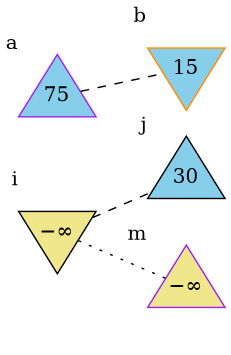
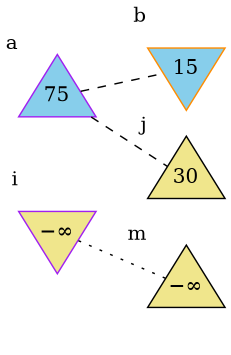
node "30 j": fillcolor skyblue -> khaki
edge "30 j" -- "−∞ i": now "30 j" -- "75 a"
node "−∞ i": color black -> purple
node "−∞ m": color purple -> black
